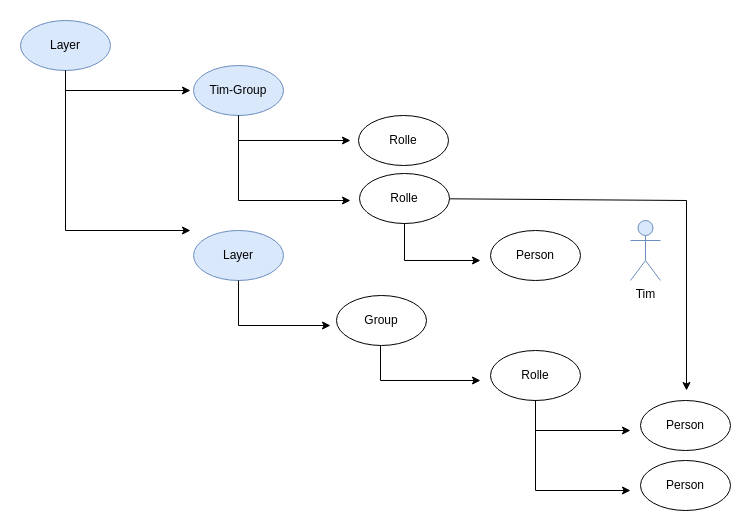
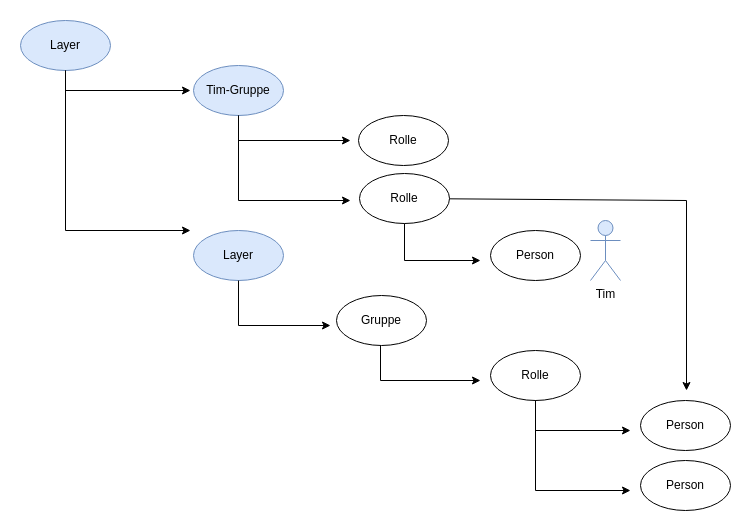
node "Tim-Group": label "Tim-Group" -> "Tim-Gruppe"
node "Tim": moved (646, 251) -> (606, 251)
node "Group": label "Group" -> "Gruppe"
